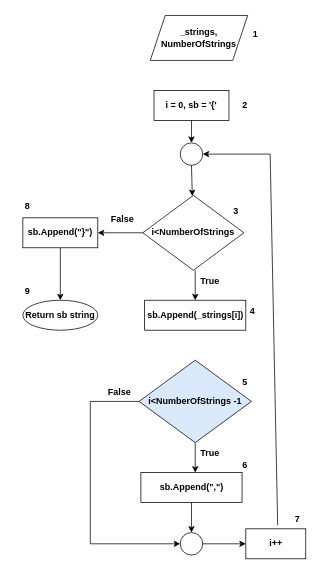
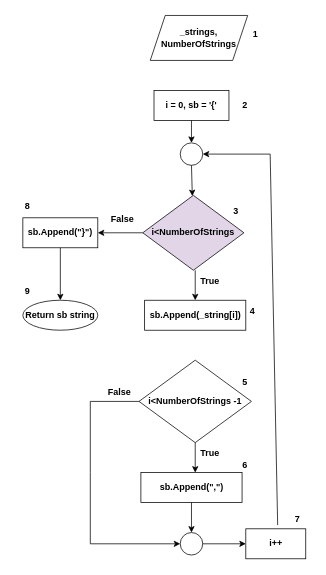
node "i<NumberOfStrings": fillcolor #ffffff -> #e1d5e7
node "sb.Append(_strings[i])": label "sb.Append(_strings[i])" -> "sb.Append(_string[i])"
node "i<NumberOfStrings -1": fillcolor #dae8fc -> #ffffff
